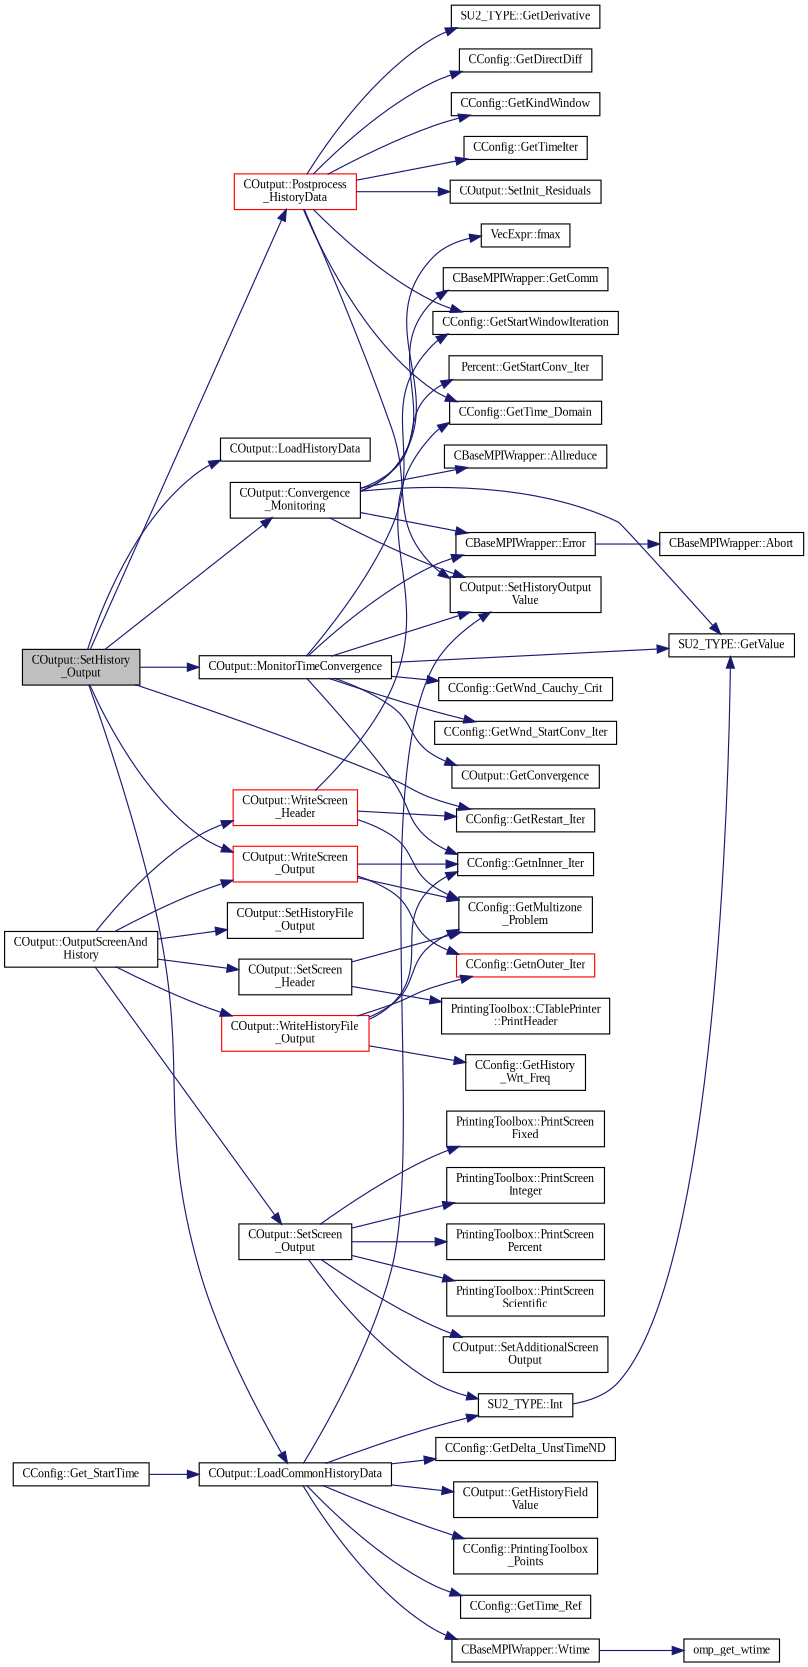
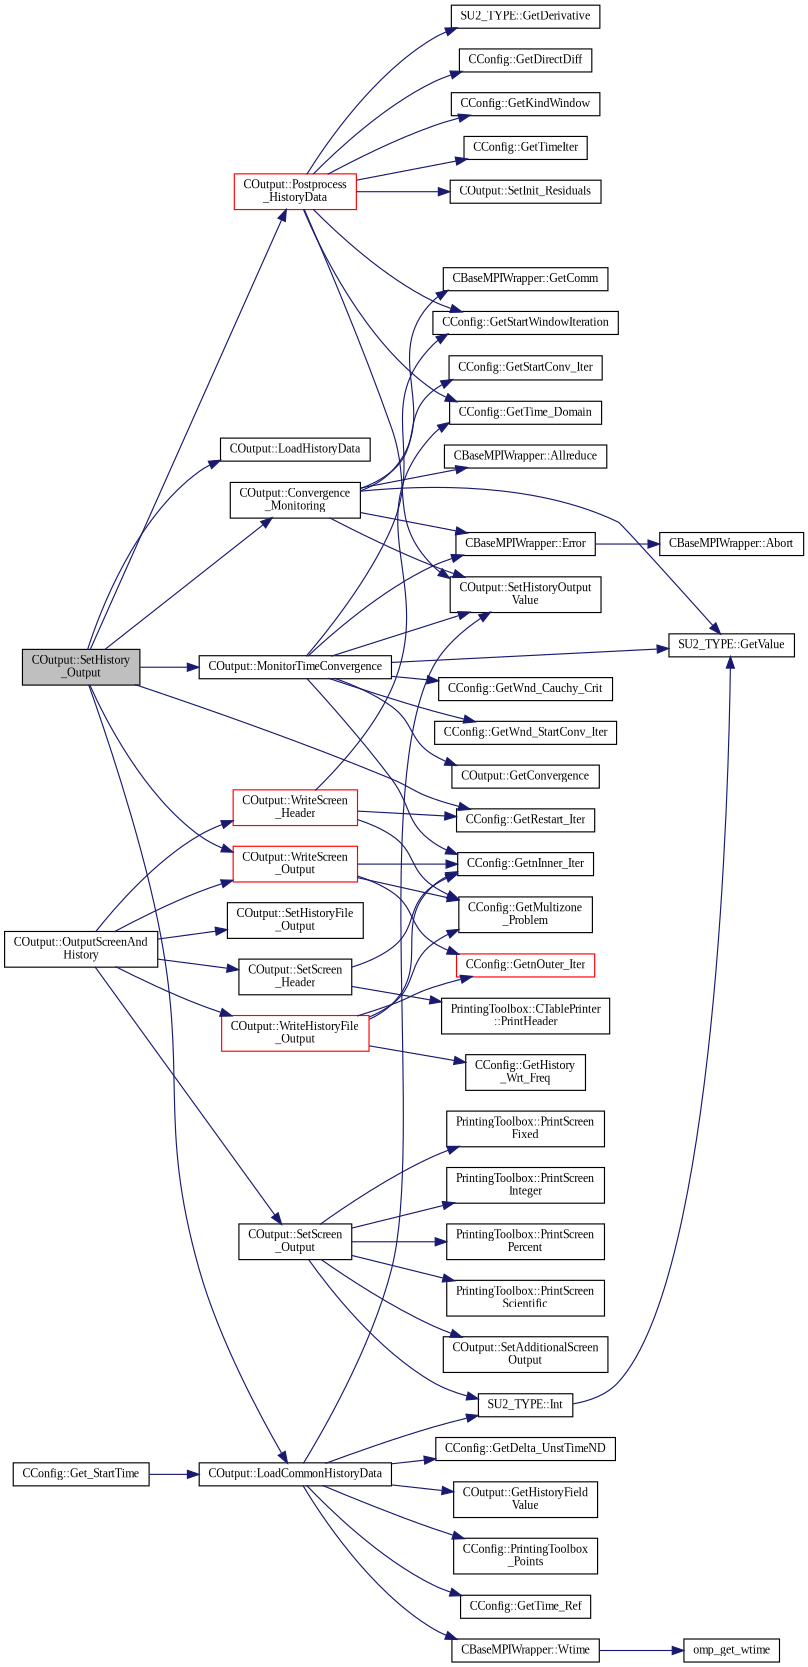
node "VecExpr::fmax": removed
node "Percent::GetStartConv_Iter": label "Percent::GetStartConv_Iter" -> "CConfig::GetStartConv_Iter"
edge "COutput::SetScreen _Header" -> "CConfig::GetMultizone _Problem": now "COutput::SetScreen _Header" -> "CConfig::GetnInner_Iter"
